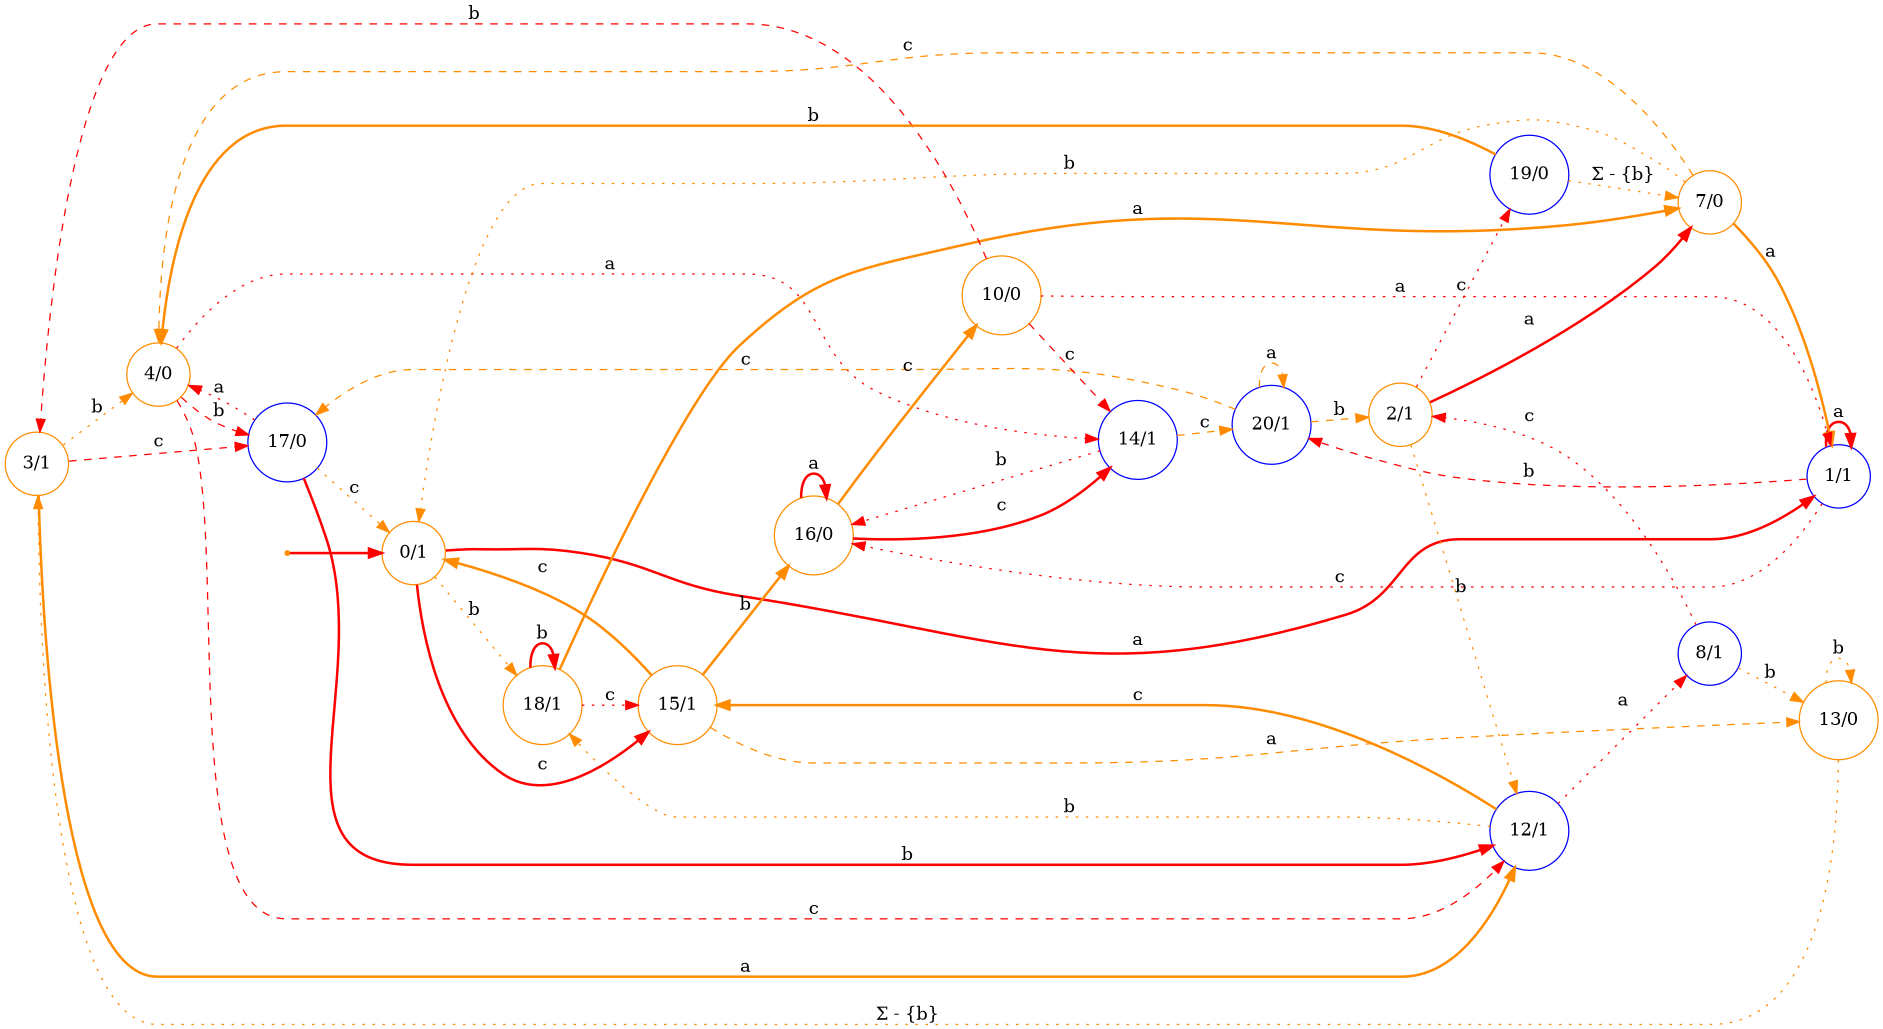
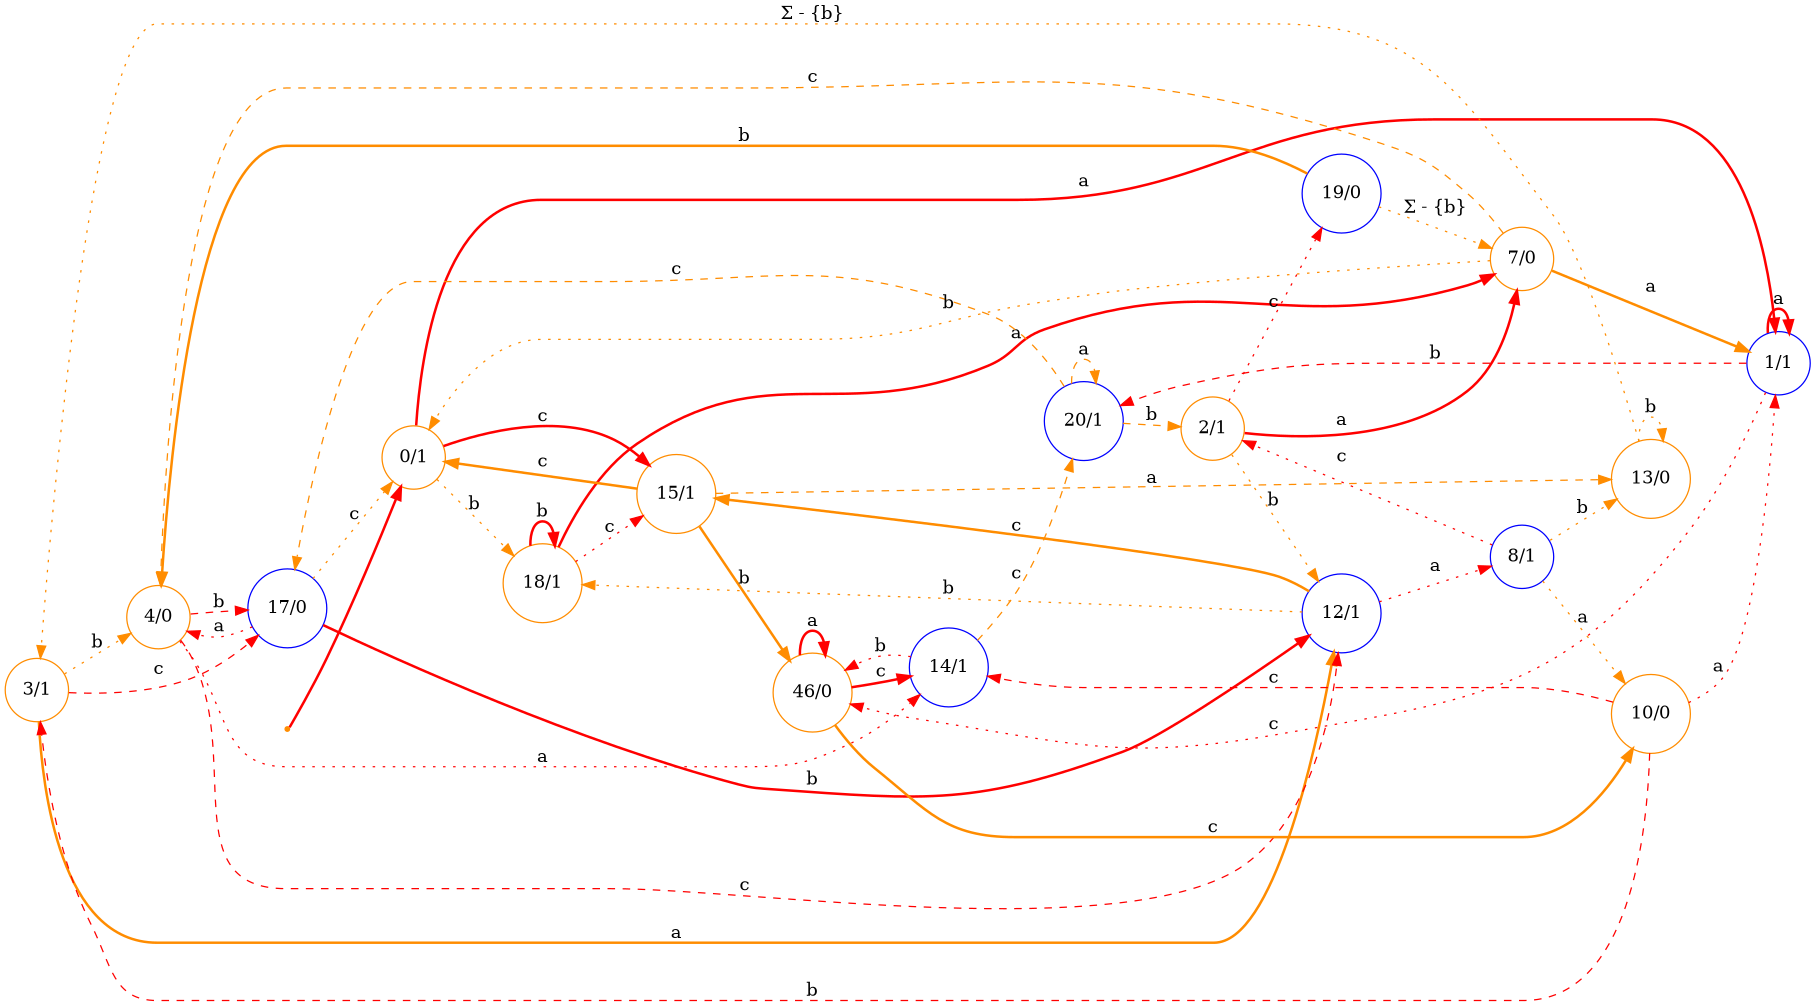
edge "18/1" -> "7/0": color darkorange -> red
node "16/0": label "16/0" -> "46/0"
edge "8/1" -> "10/0": added, label "a"
